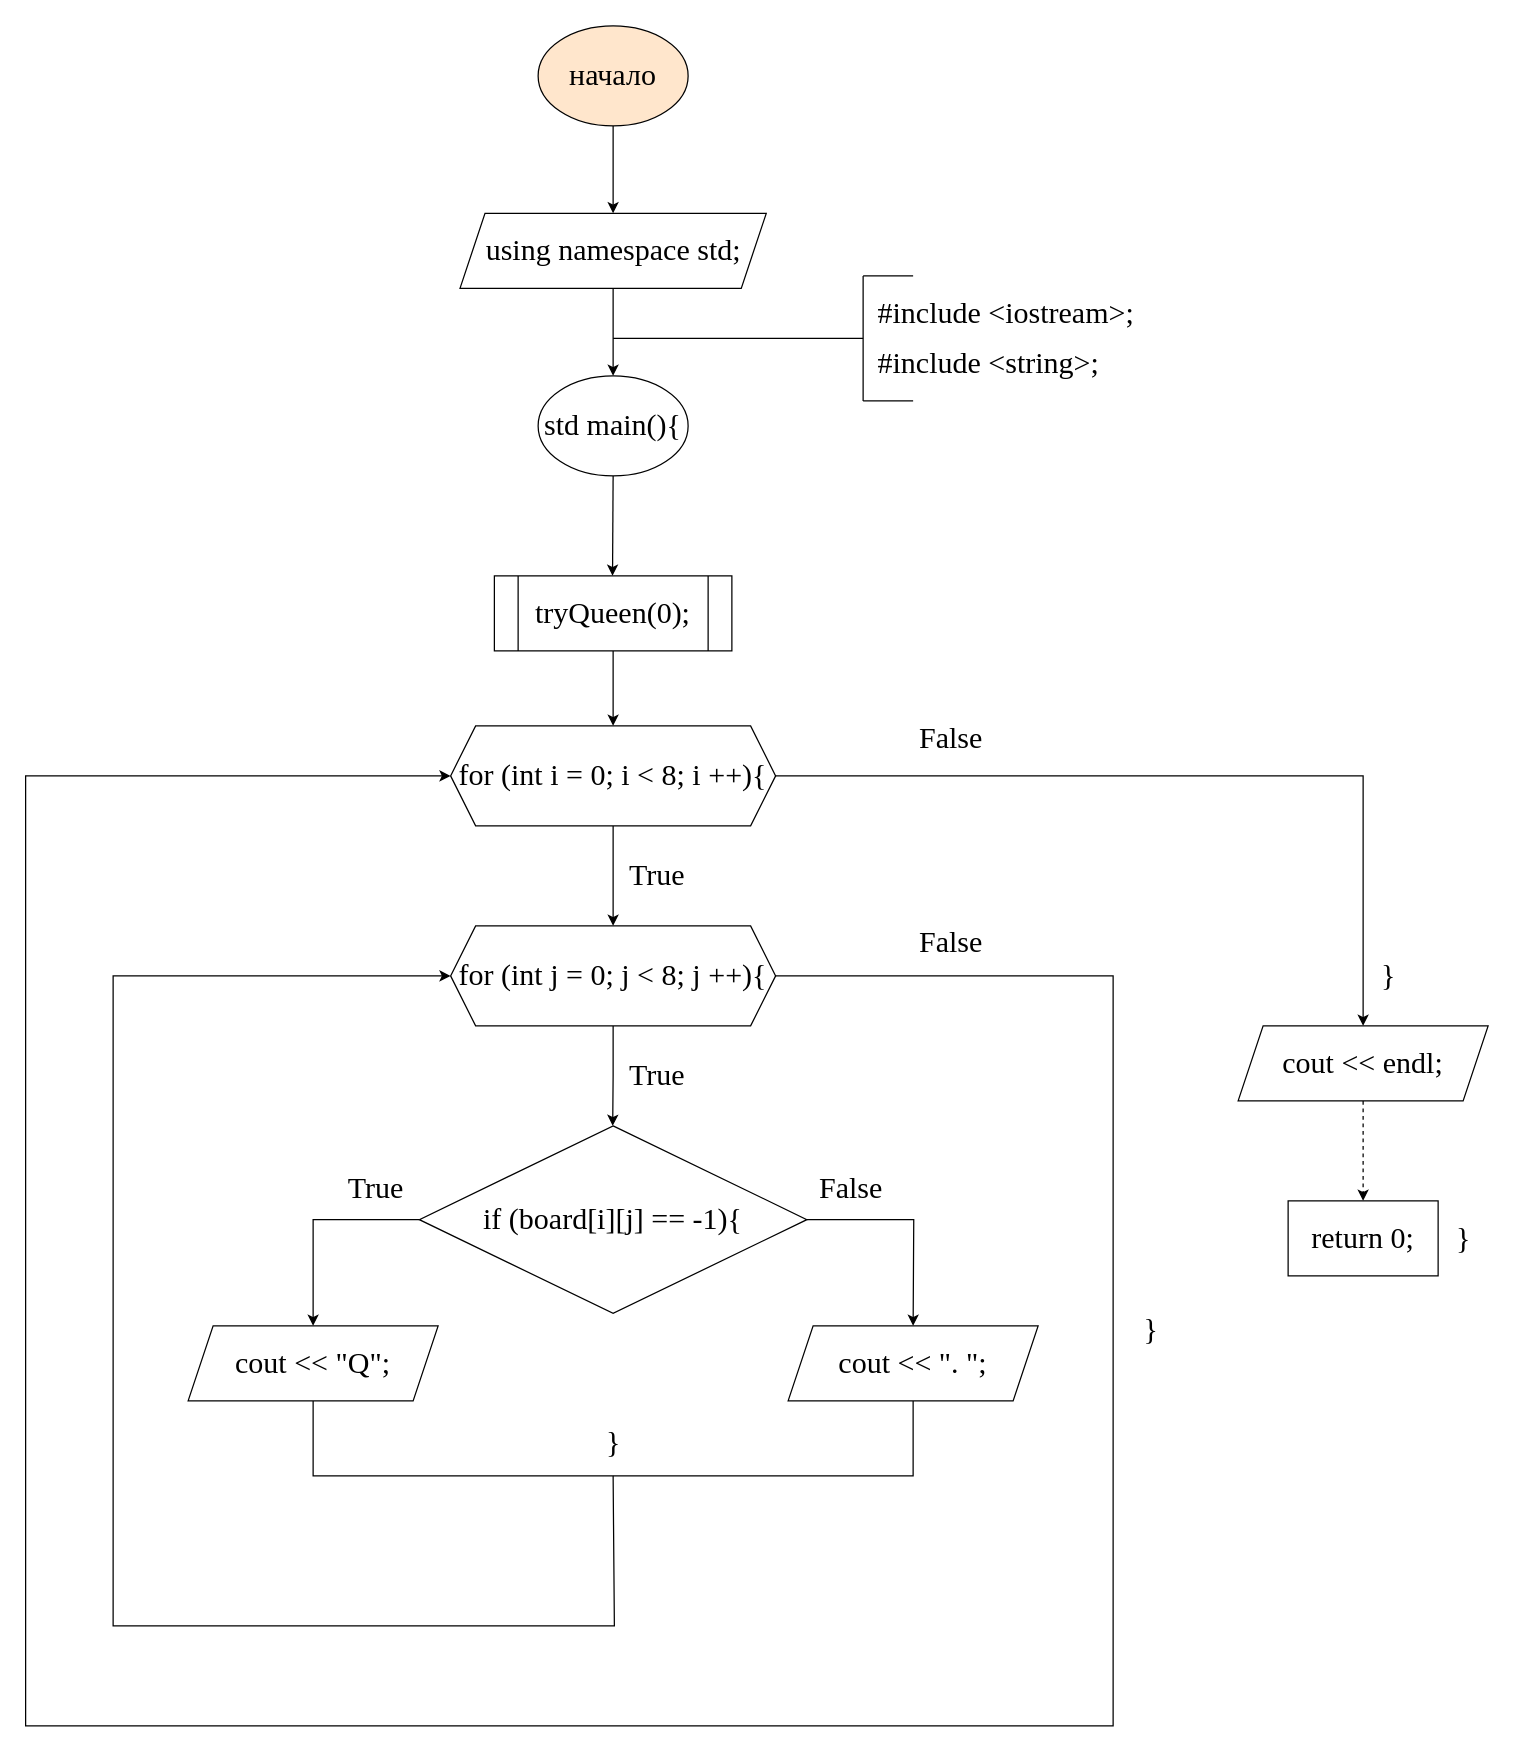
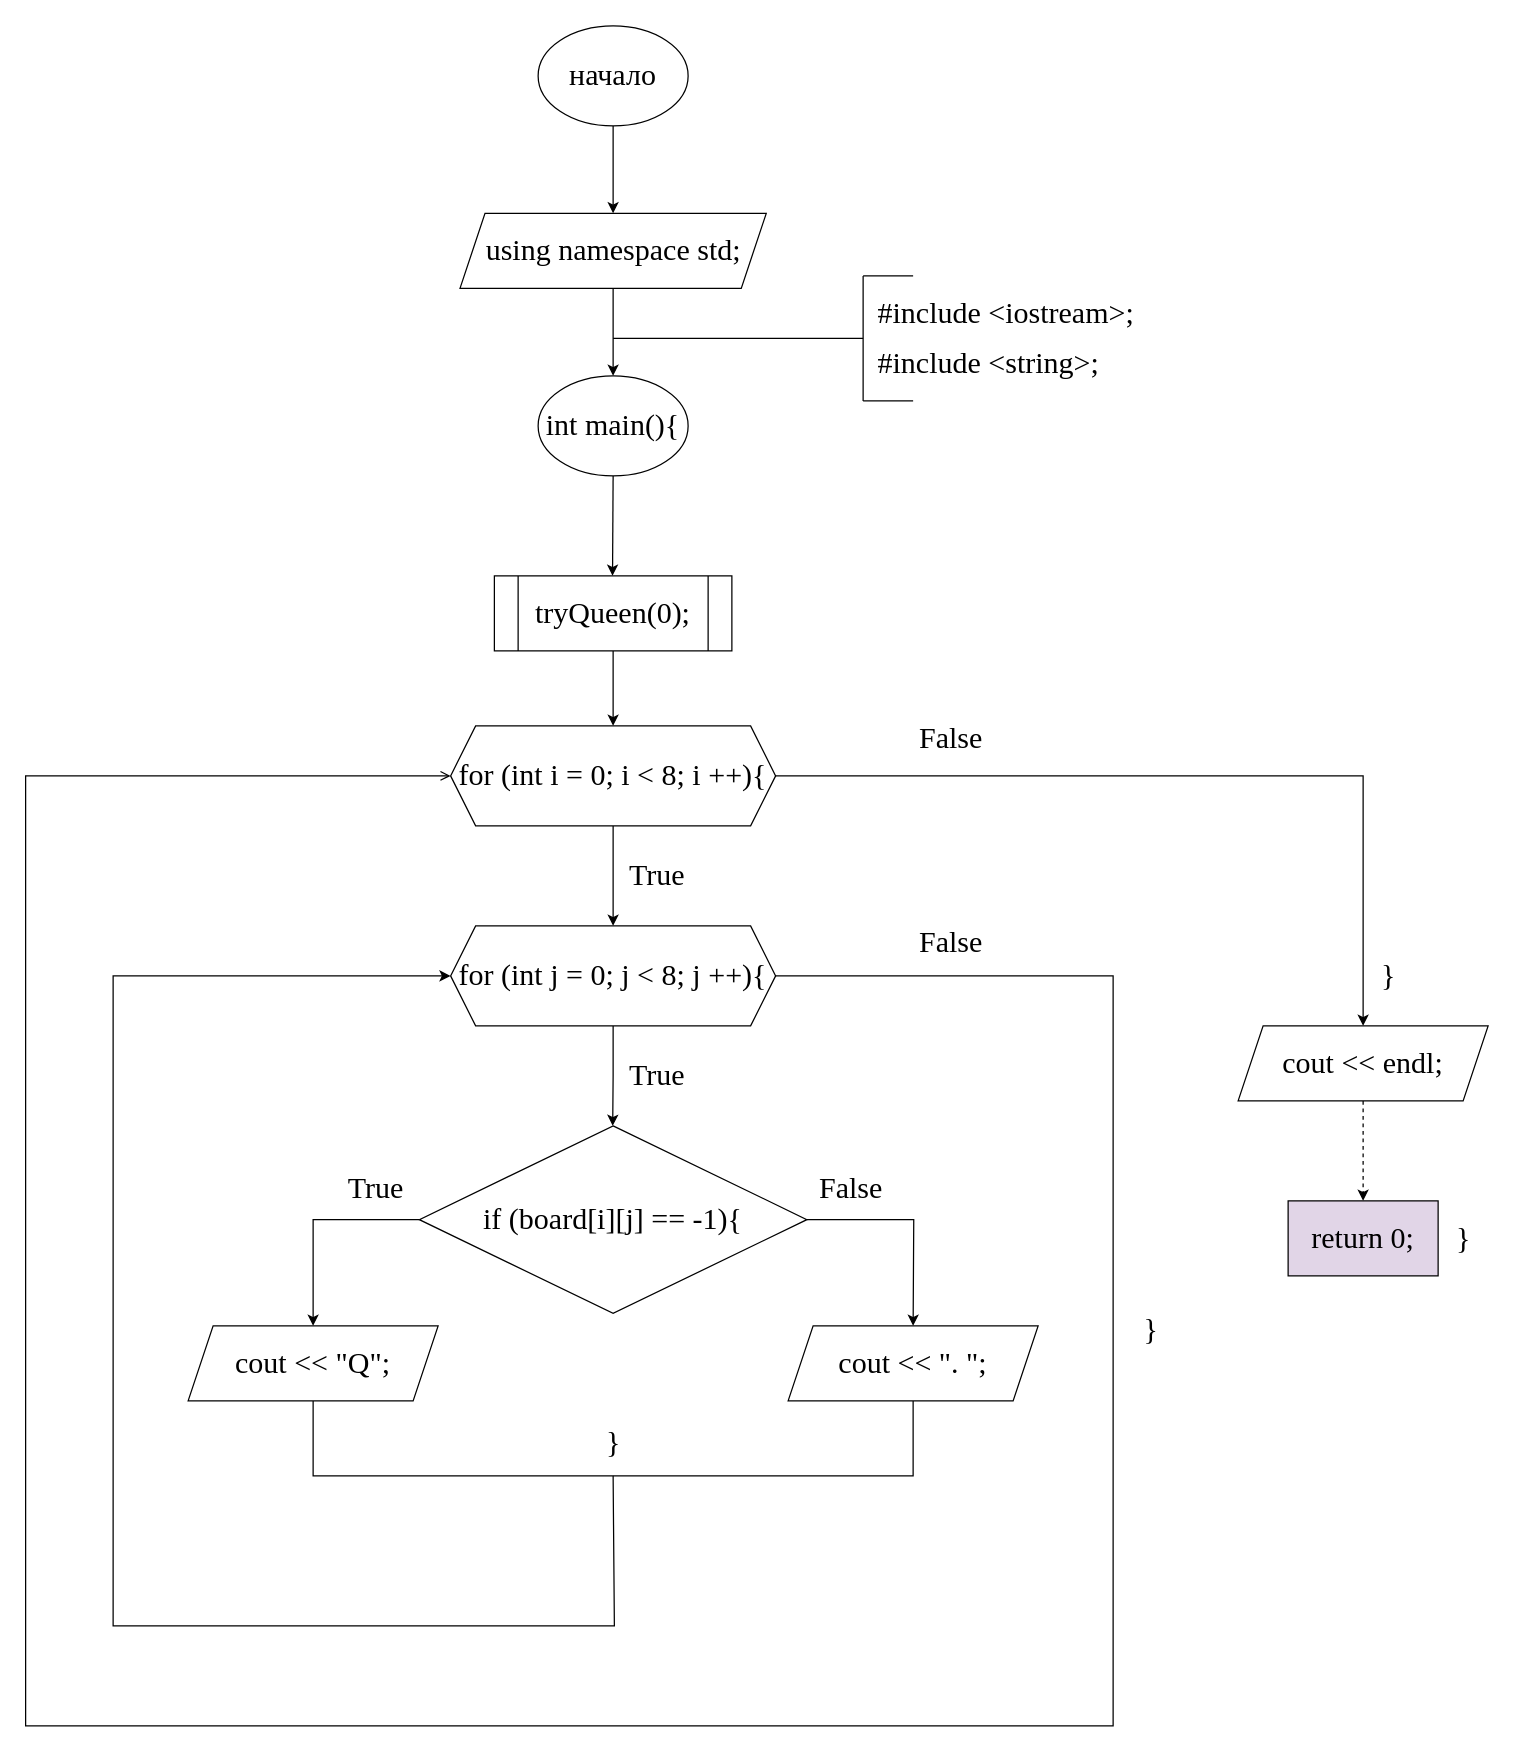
node "начало": fillcolor #ffe6cc -> #ffffff
node "std main(){": label "std main(){" -> "int main(){"
edge "for (int j = 0; j < 8; j ++){" -> "for (int i = 0; i < 8; i ++){": arrowhead classic -> open
node "return 0;": fillcolor #ffffff -> #e1d5e7
